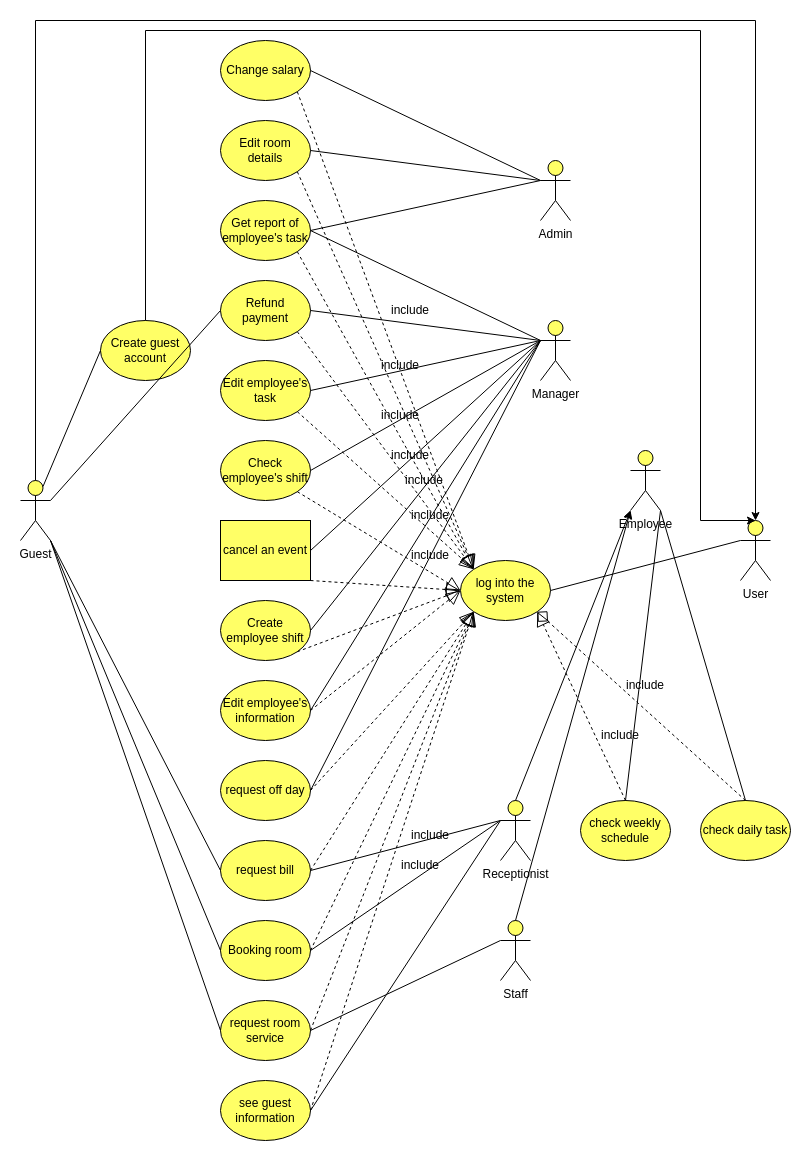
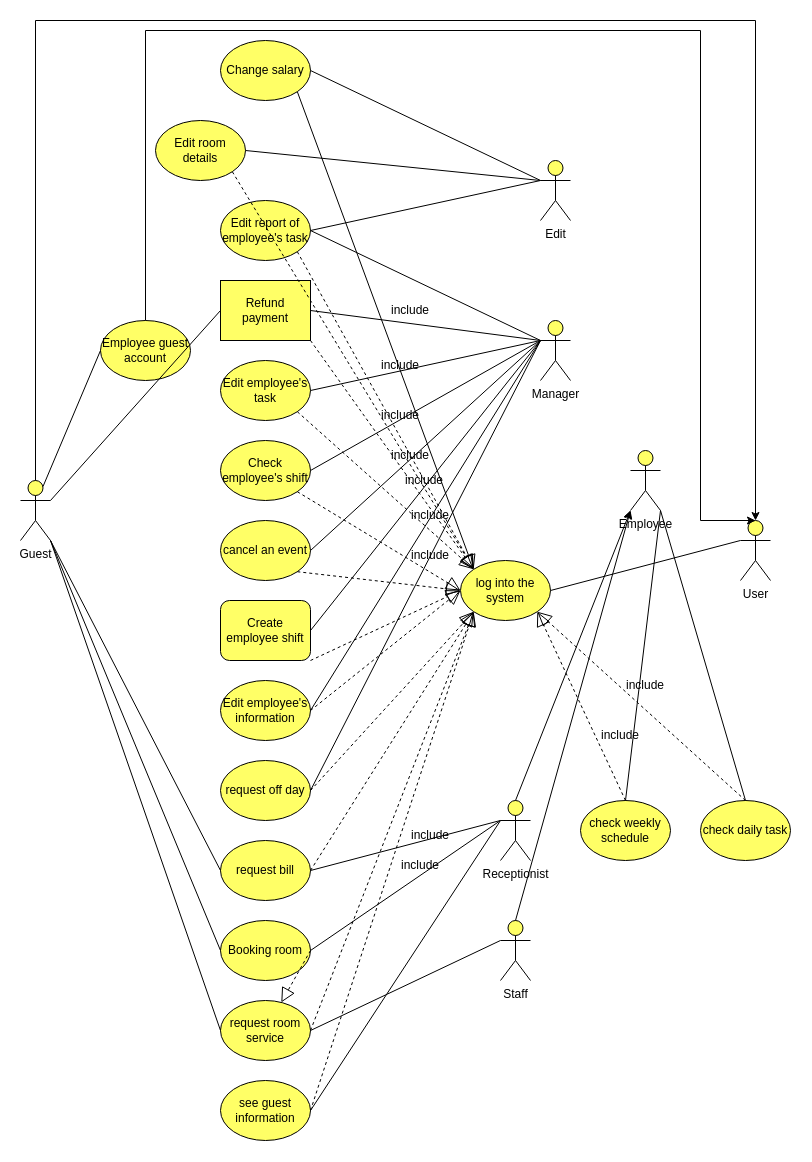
node "Edit room details": moved (266, 151) -> (201, 151)
node "Get report of employee's task": label "Get report of employee's task" -> "Edit report of employee's task"
node "Admin": label "Admin" -> "Edit"
node "Refund payment": shape ellipse -> rectangle
edge "Change salary" -> "log into the system": style dashed -> solid
node "Create guest account": label "Create guest account" -> "Employee guest account"
node "cancel an event": shape rectangle -> ellipse
edge "check daily task" -> "log into the system": arrowhead diamond -> block
node "Create employee shift": shape ellipse -> rounded rectangle
edge "Booking room" -> "log into the system": now "Booking room" -> "request room service"
